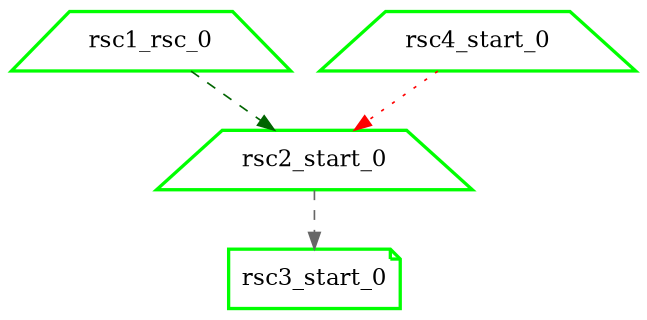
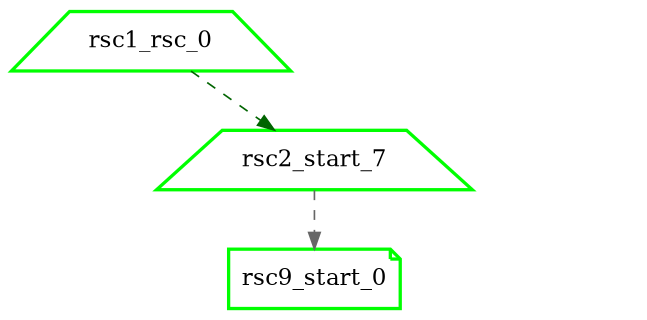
node "rsc4_start_0": removed
node "rsc2_start_0": label "rsc2_start_0" -> "rsc2_start_7"
node "rsc3_start_0": label "rsc3_start_0" -> "rsc9_start_0"
